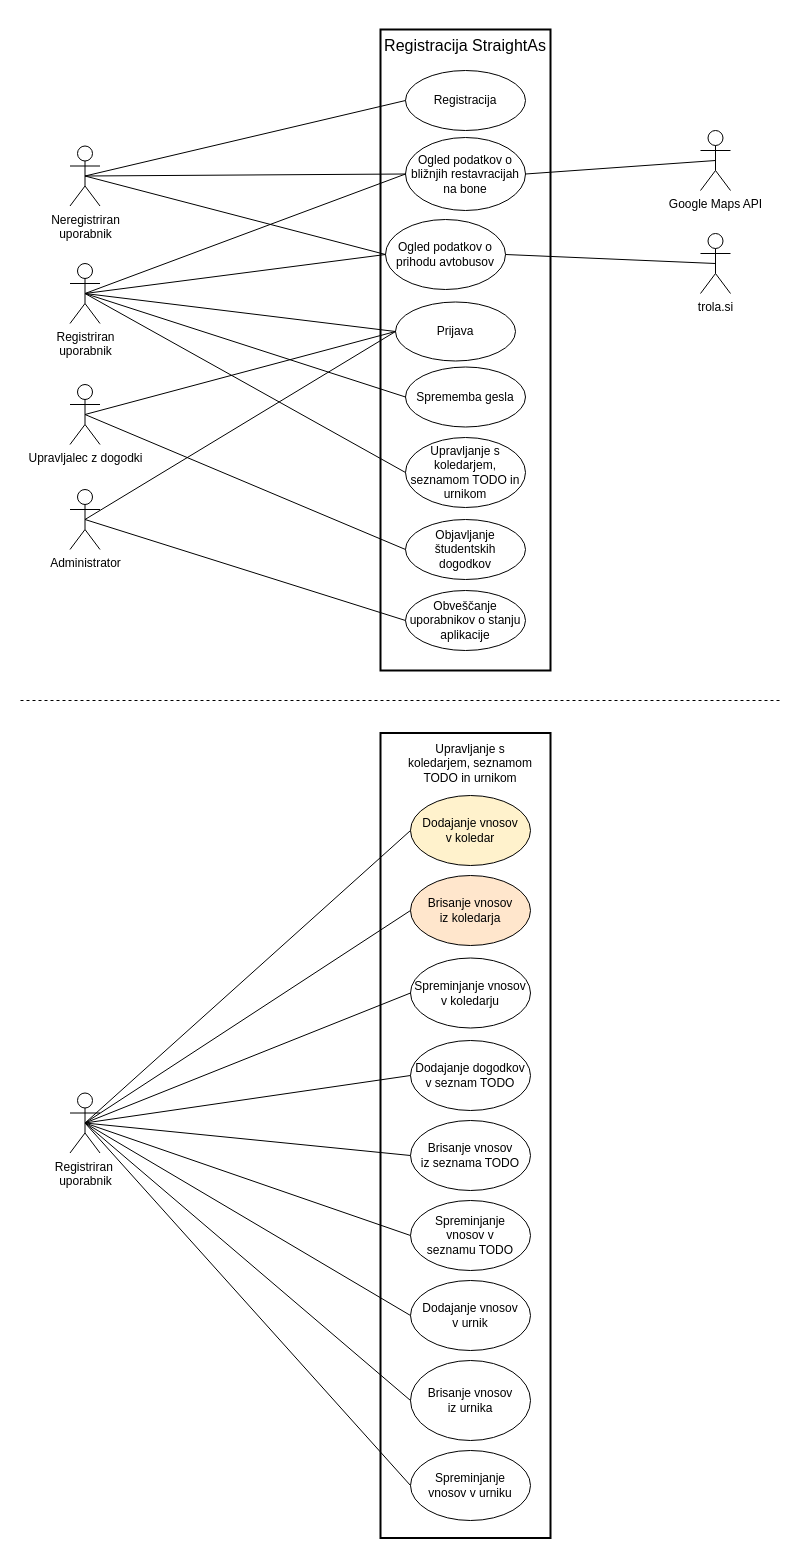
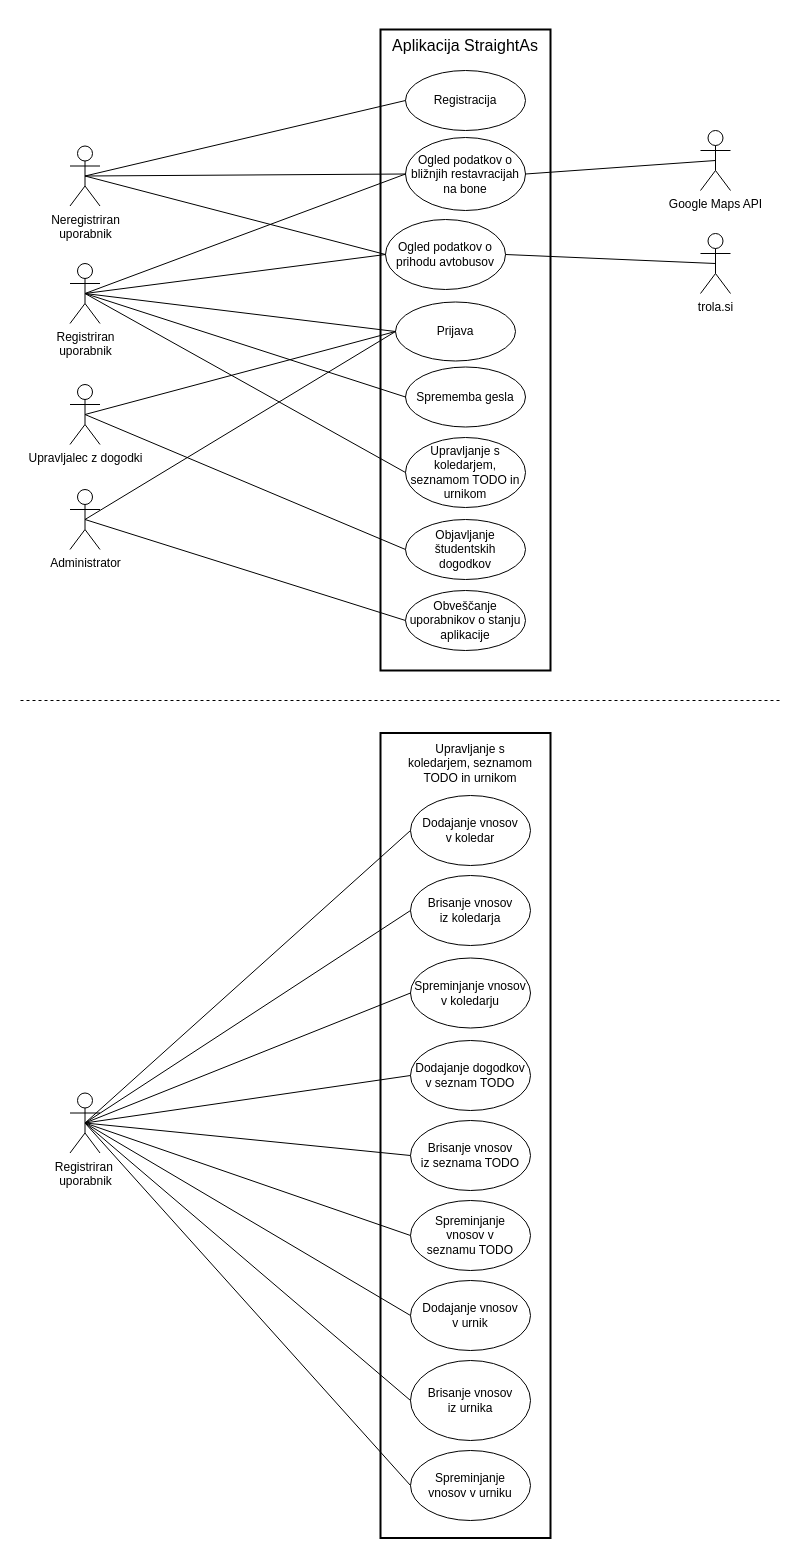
node "Registracija StraightAs": label "Registracija StraightAs" -> "Aplikacija StraightAs"
node "Dodajanje vnosov v koledar": fillcolor #fff2cc -> #ffffff
node "Brisanje vnosov iz koledarja": fillcolor #ffe6cc -> #ffffff
